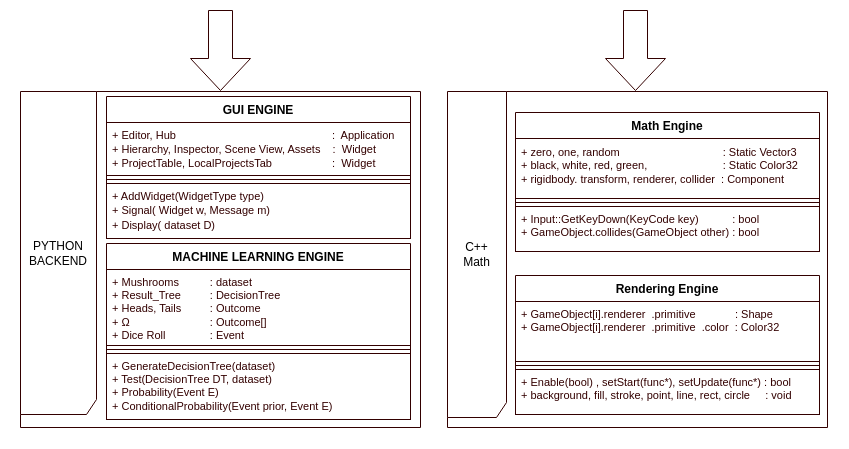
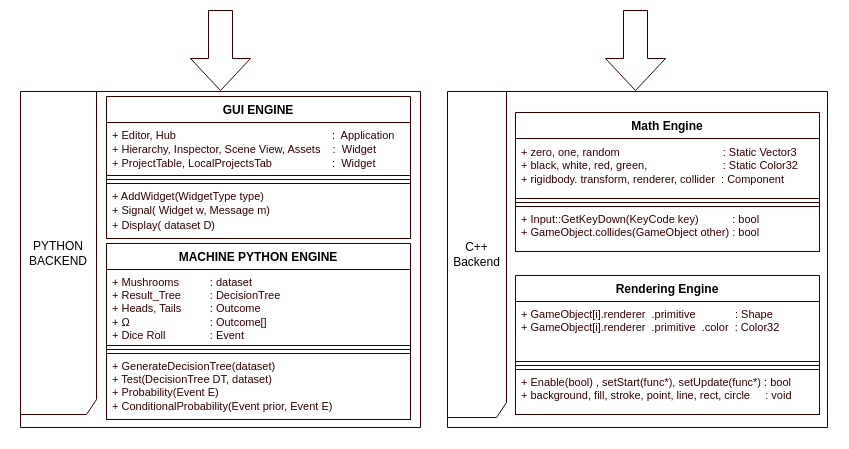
node "C++ Math": label "C++ Math" -> "C++ Backend"
node "MACHINE LEARNING ENGINE": label "MACHINE LEARNING ENGINE" -> "MACHINE PYTHON ENGINE"
